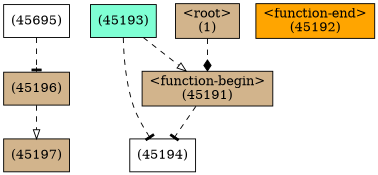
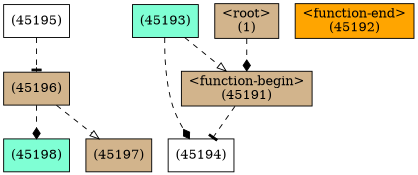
node "(45695)": label "(45695)" -> "(45195)"
edge "(45193)" -> "(45194)": arrowhead tee -> diamond
node "(45198)": added
